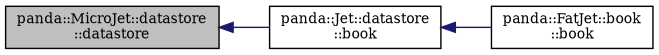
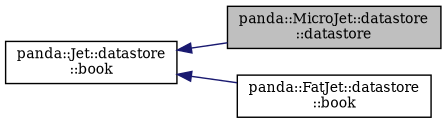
edge "panda::Jet::datastore ::book" -> "panda::MicroJet::datastore ::datastore": reversed
node "panda::FatJet::book ::book": label "panda::FatJet::book ::book" -> "panda::FatJet::datastore ::book"
